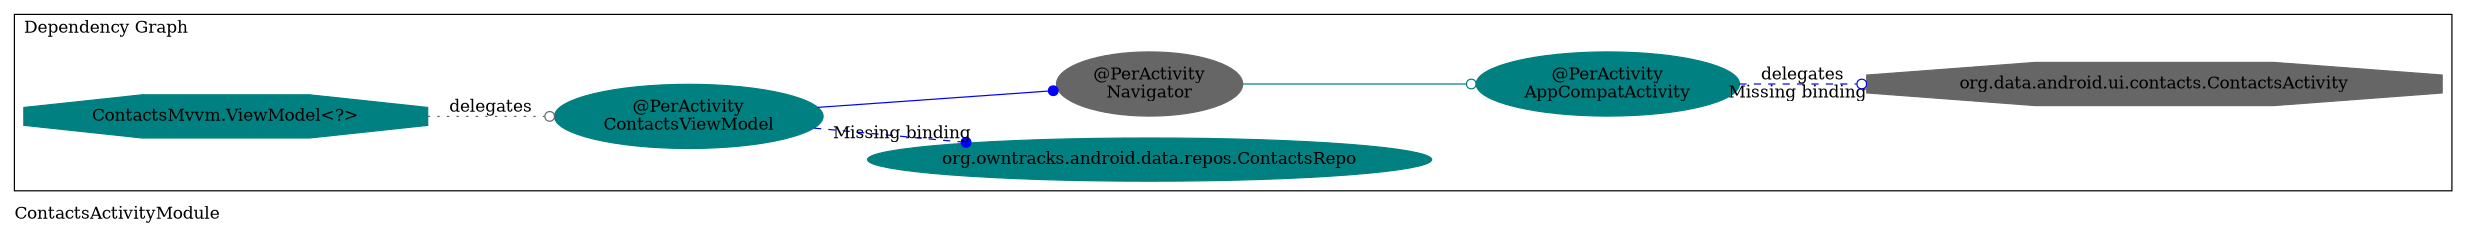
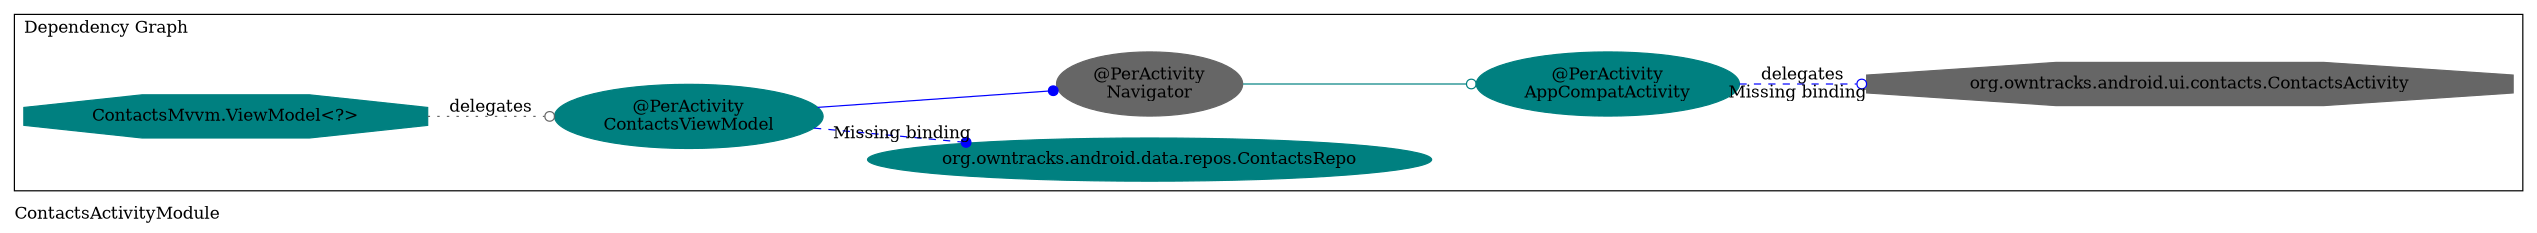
node "org.data.android.ui.contacts.ContactsActivity": label "org.data.android.ui.contacts.ContactsActivity" -> "org.owntracks.android.ui.contacts.ContactsActivity"
